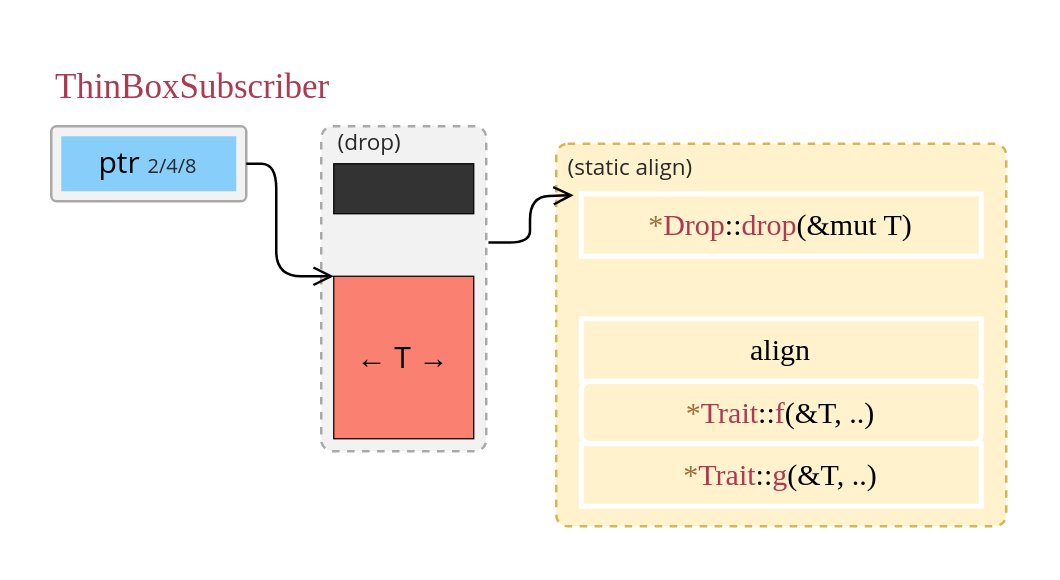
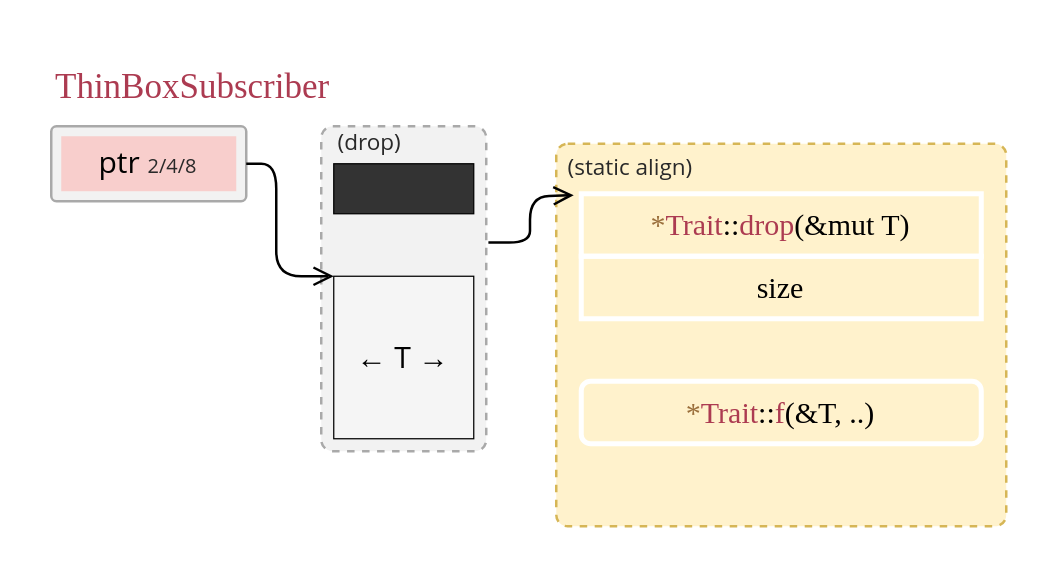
node "ptr 2/4/8": fillcolor #87cefa -> #f8cecc
node "*Drop::drop(&mut T)": label "*Drop::drop(&mut T)" -> "*Trait::drop(&mut T)"
node "size": added
node "align": removed
node "← T →": fillcolor #fa8072 -> #f5f5f5
node "*Trait::g(&T, ..)": removed
